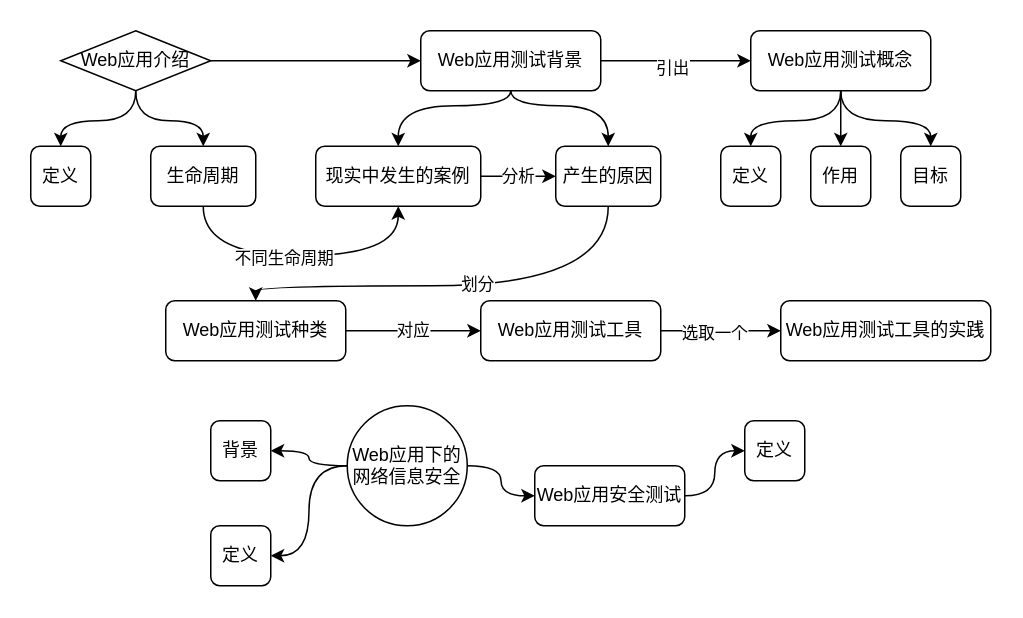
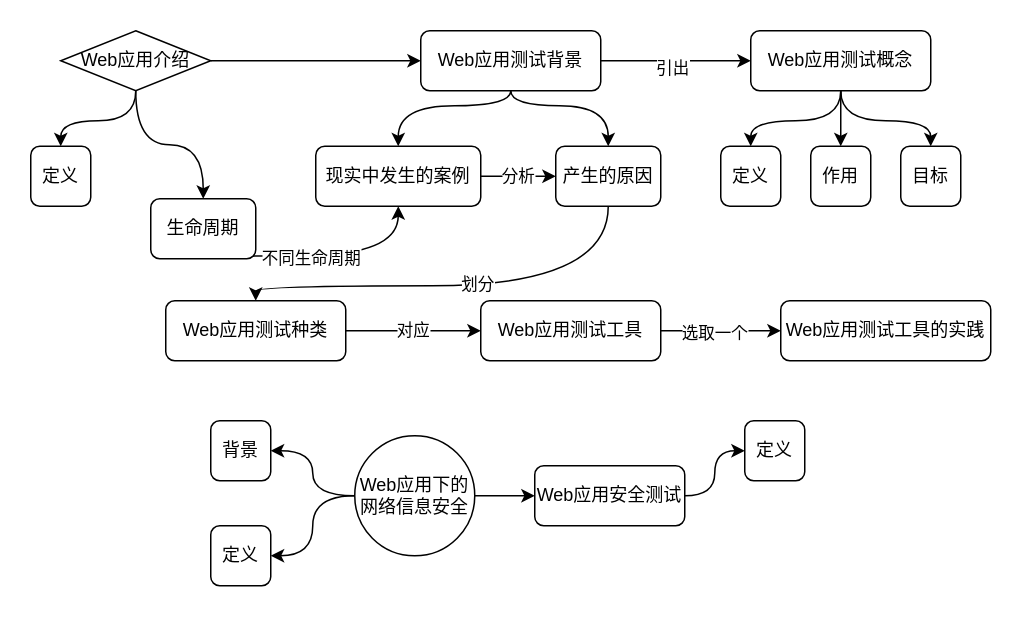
node "生命周期": moved (203, 176) -> (203, 229)
node "Web应用下的网络信息安全": moved (407, 466) -> (415, 496)
